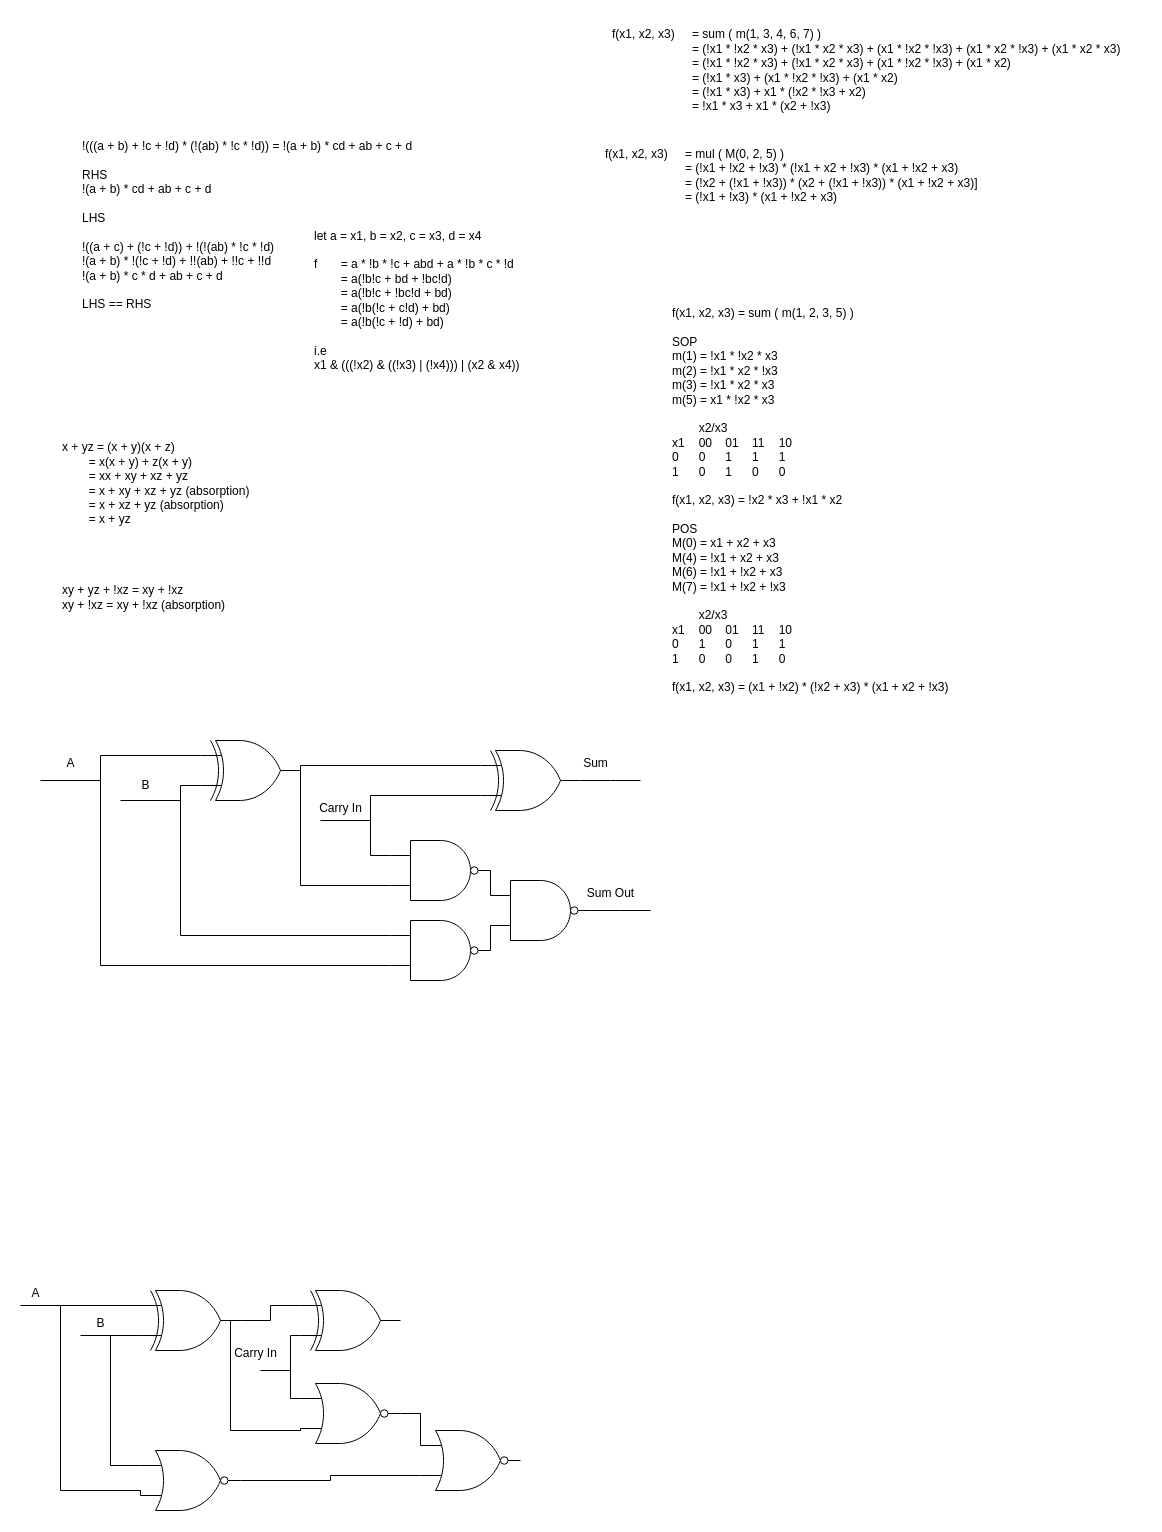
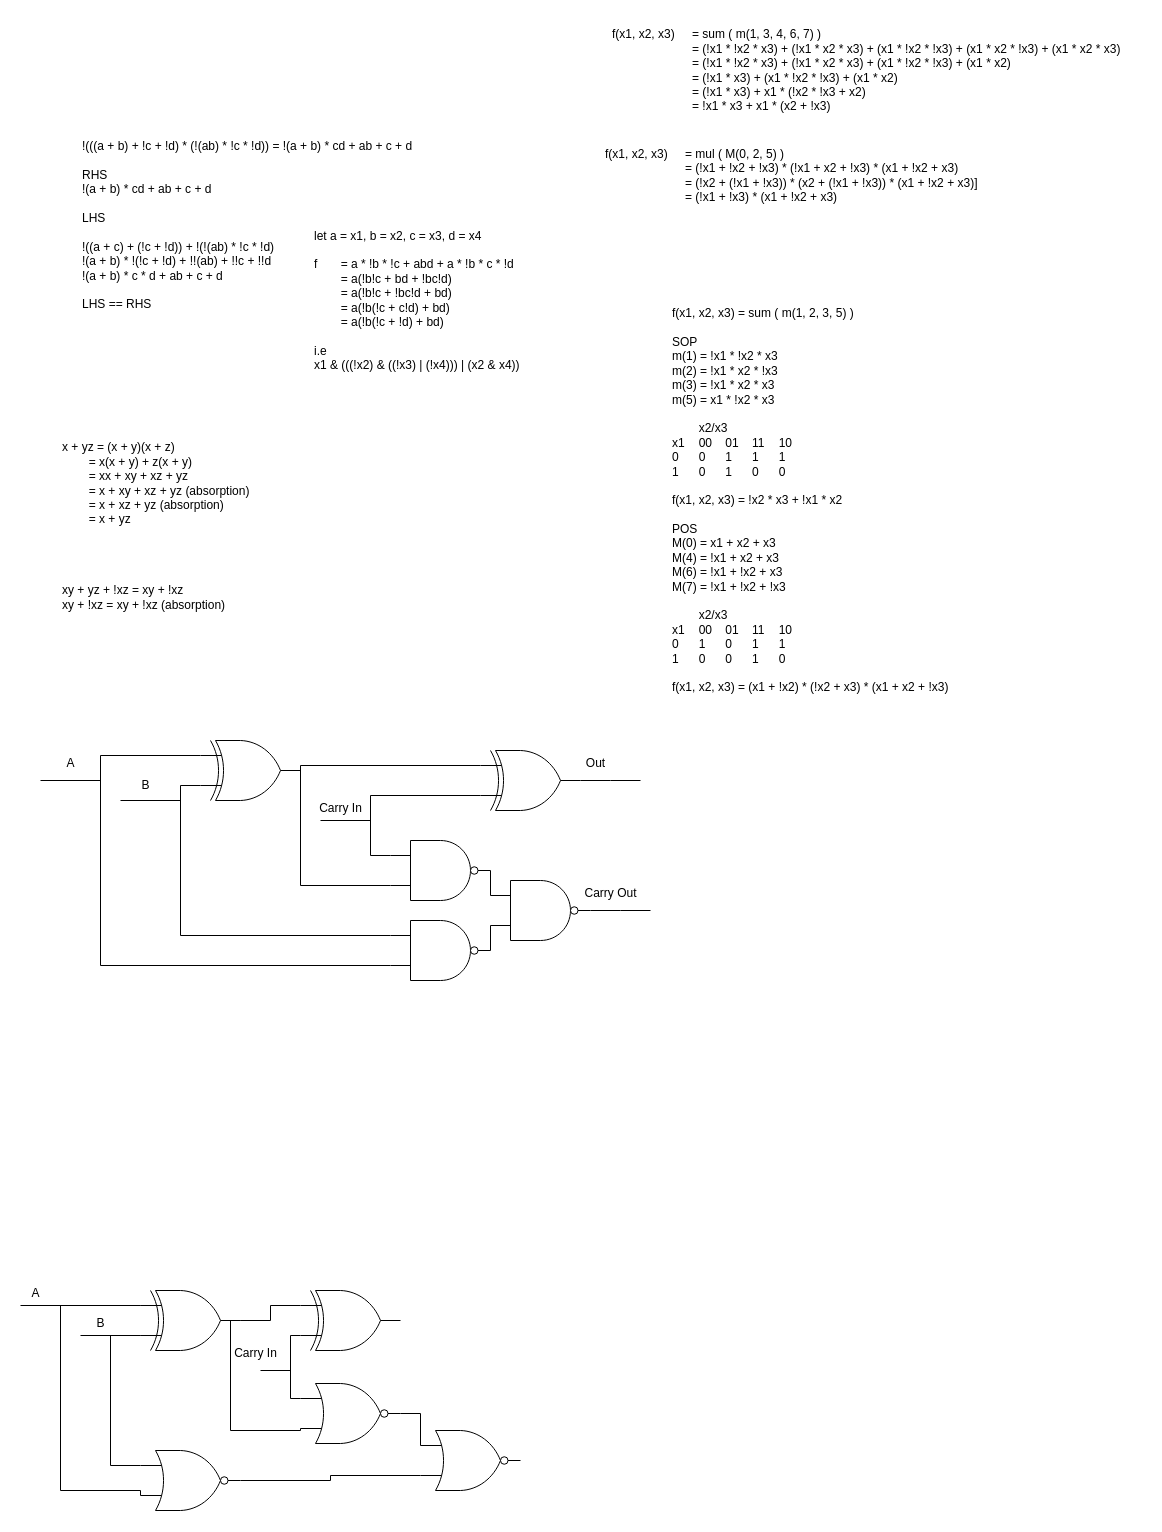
node "Sum": label "Sum" -> "Out"
node "Sum Out": label "Sum Out" -> "Carry Out"
